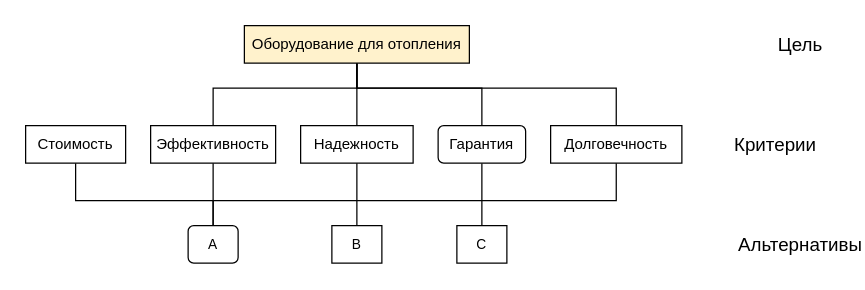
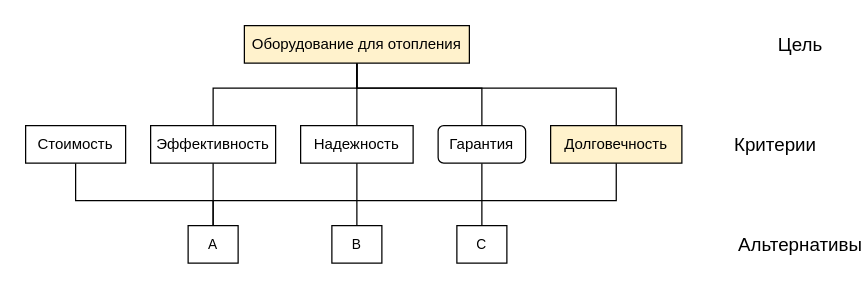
node "Долговечность": fillcolor #ffffff -> #fff2cc
node "А": shape rounded rectangle -> rectangle
